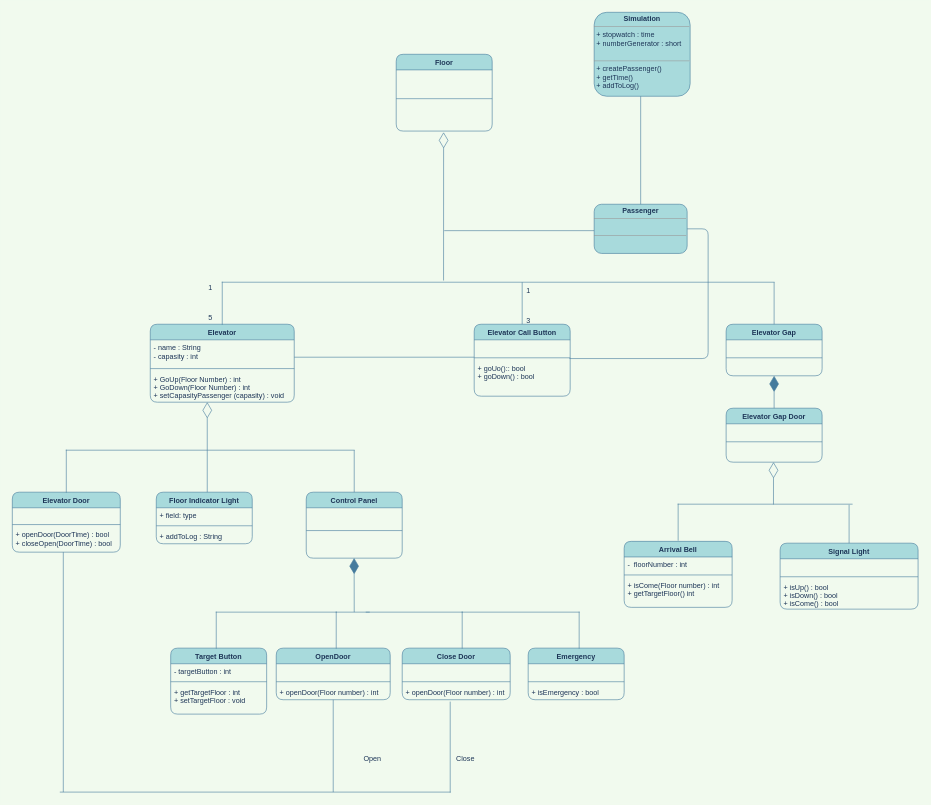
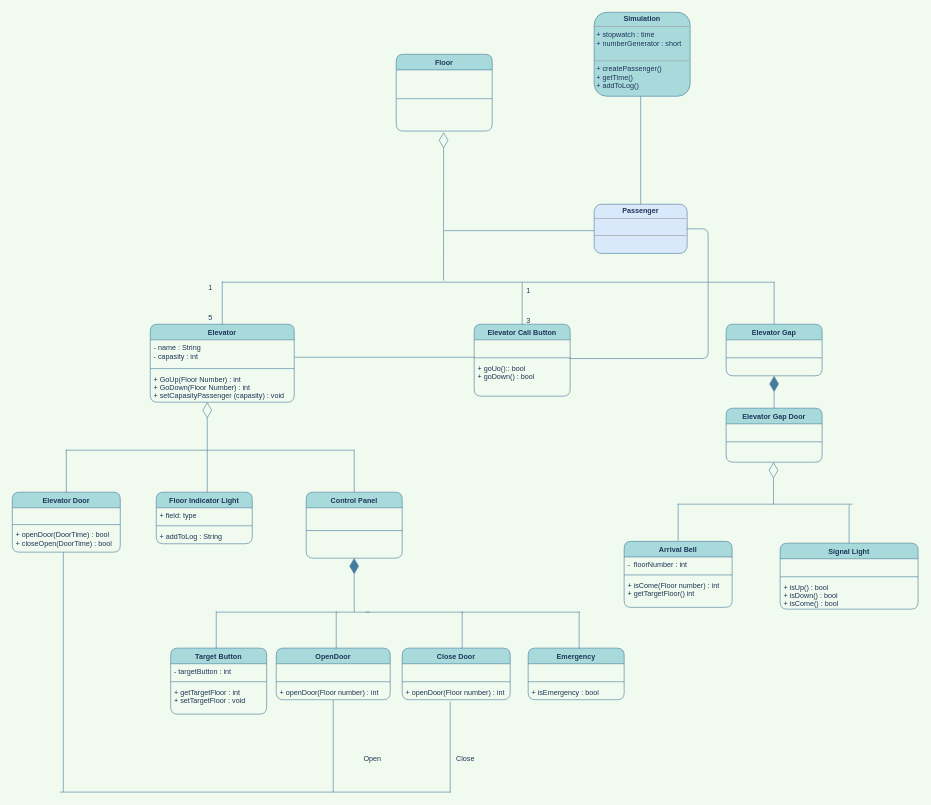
node "Passenger": fillcolor #a8dadc -> #dae8fc
